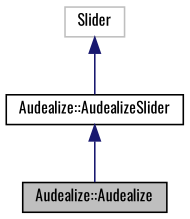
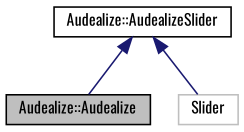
edge "Audealize::AudealizeSlider" -> "Slider": reversed
